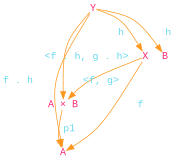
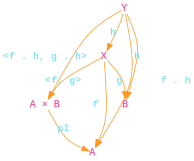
edge "X" -> "B": added, label "g"
